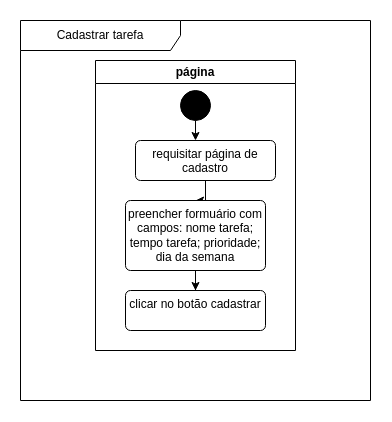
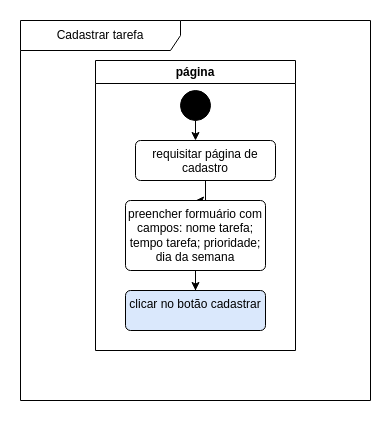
node "clicar no botão cadastrar": fillcolor #ffffff -> #dae8fc
